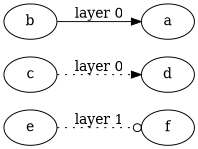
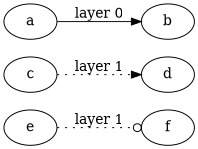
edge "b" -> "a": reversed
edge "c" -> "d": label "layer 0" -> "layer 1"
